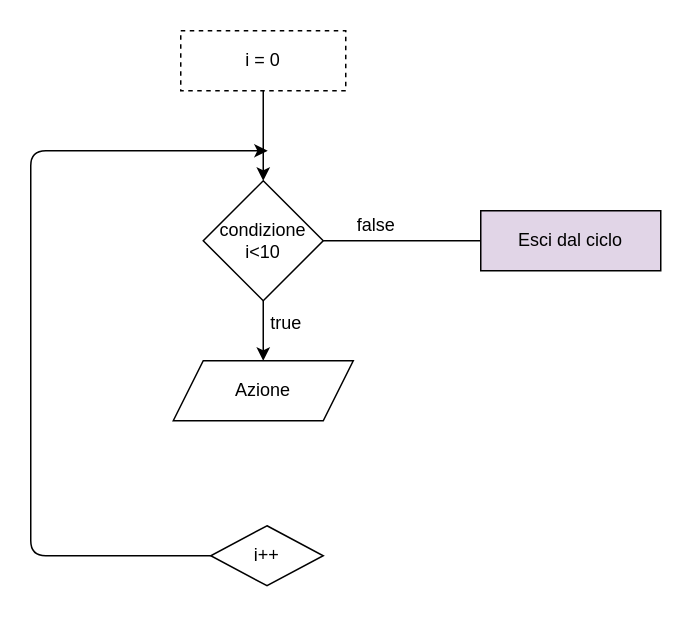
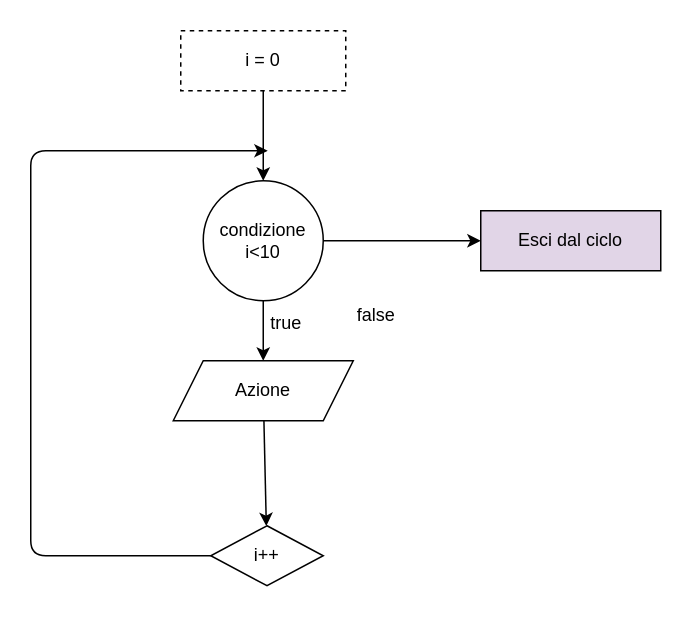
node "false": moved (376, 226) -> (376, 316)
node "condizione i<10": shape diamond -> ellipse
edge "condizione i<10" -- "Esci dal ciclo": arrowhead none -> classic
edge "Azione" -> "i++": added
